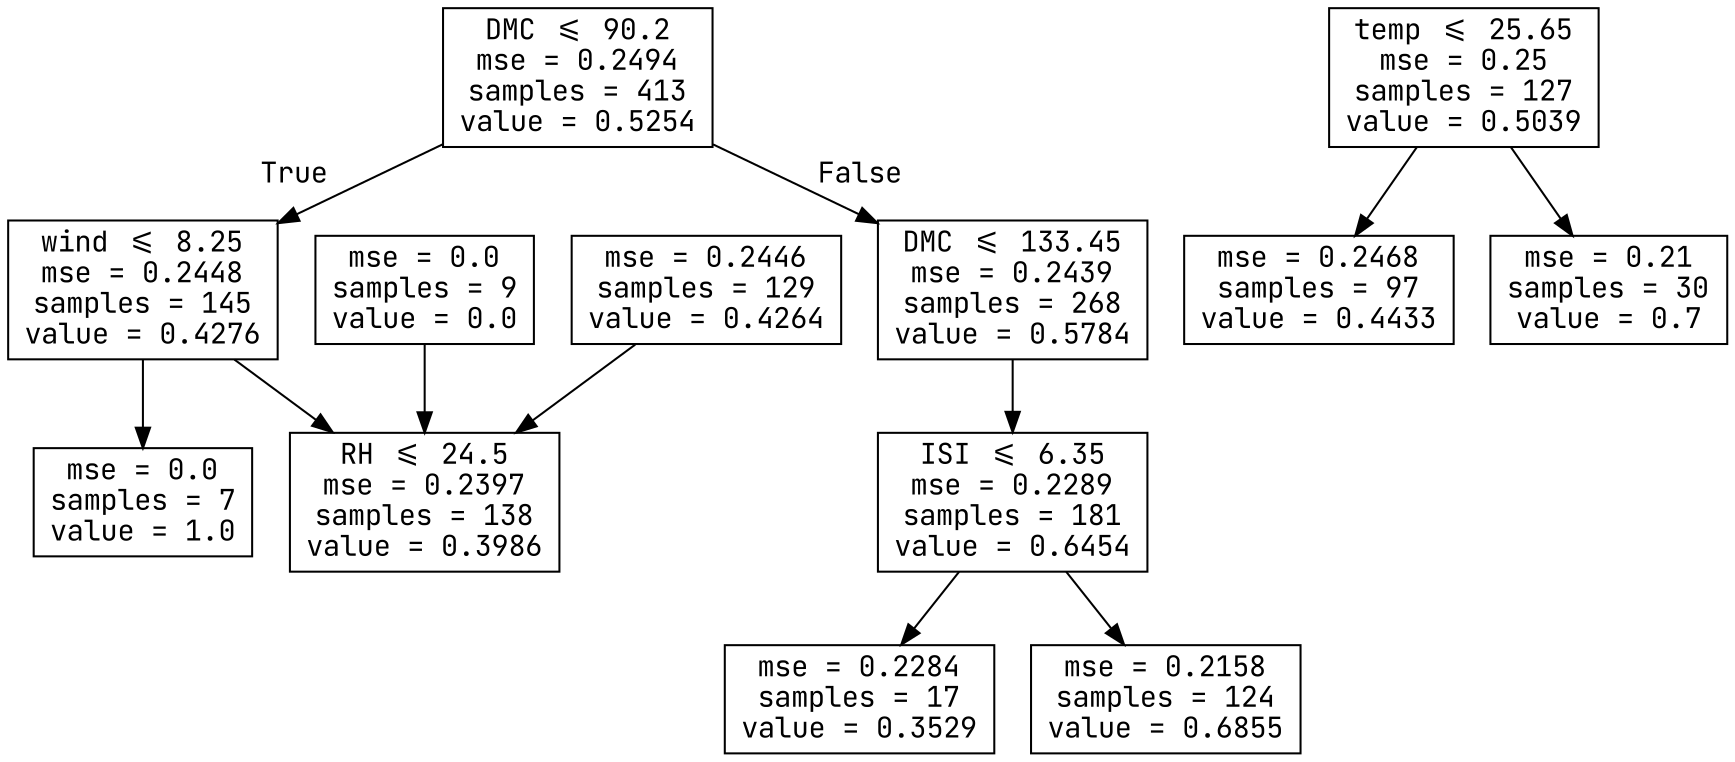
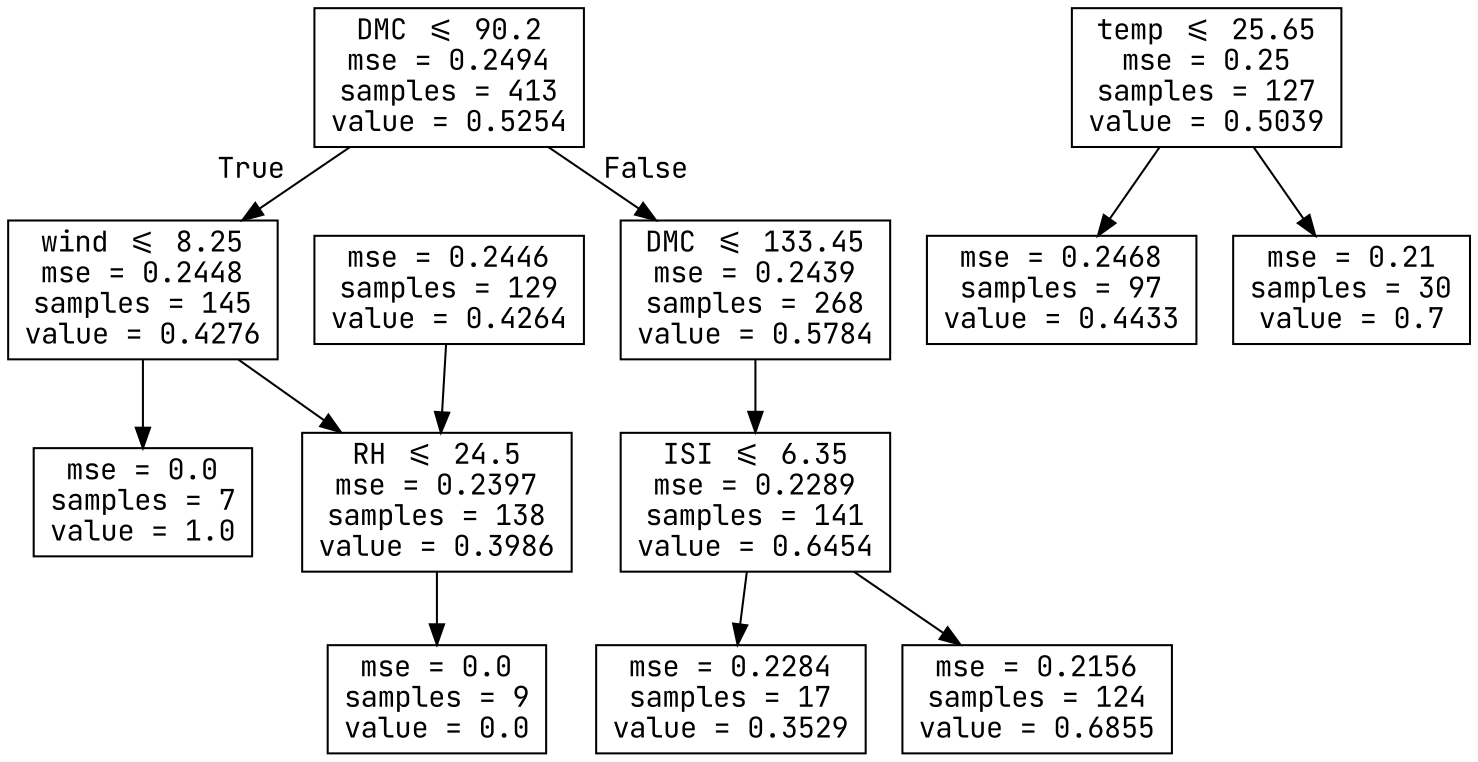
edge "mse = 0.0 samples = 9 value = 0.0" -> "RH <= 24.5 mse = 0.2397 samples = 138 value = 0.3986": reversed
node "ISI <= 6.35 mse = 0.2289 samples = 181 value = 0.6454": label "ISI <= 6.35 mse = 0.2289 samples = 181 value = 0.6454" -> "ISI <= 6.35 mse = 0.2289 samples = 141 value = 0.6454"
node "mse = 0.2158 samples = 124 value = 0.6855": label "mse = 0.2158 samples = 124 value = 0.6855" -> "mse = 0.2156 samples = 124 value = 0.6855"
